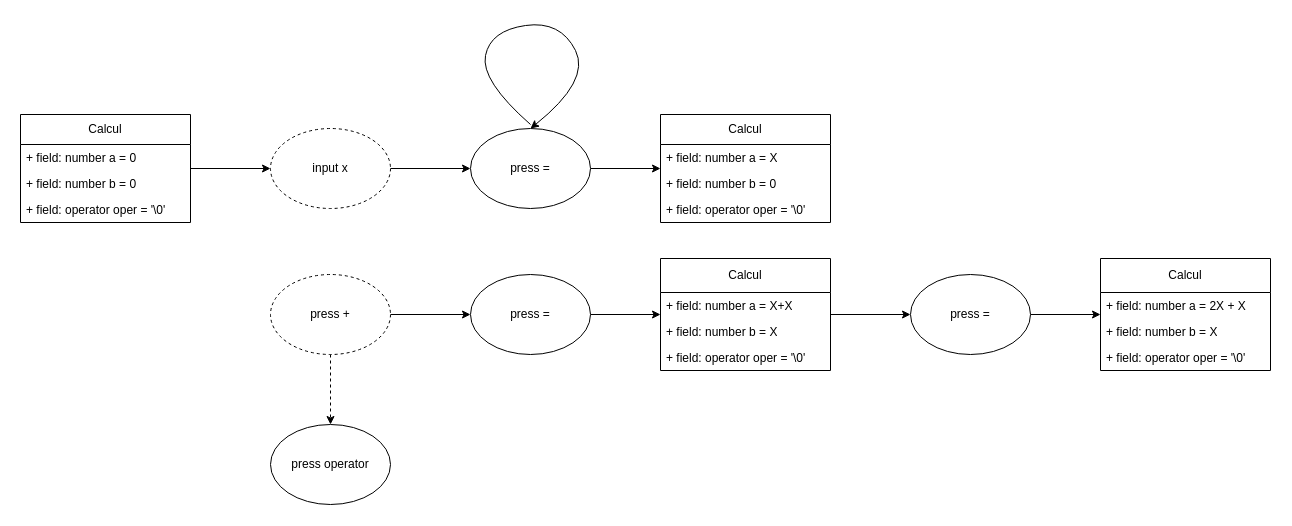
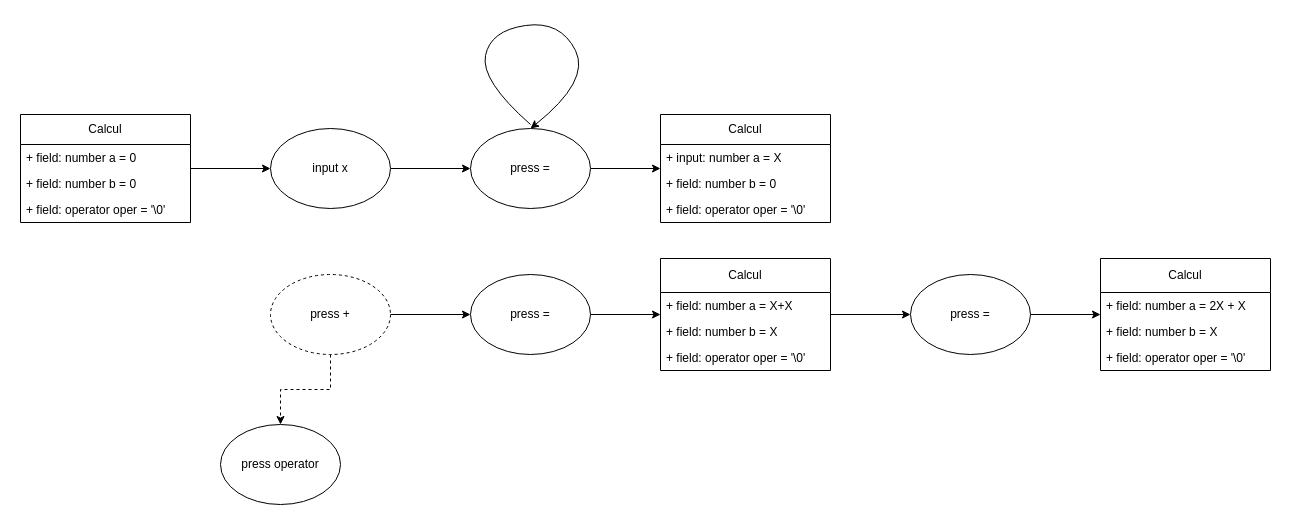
node "+ field: number a = X": label "+ field: number a = X" -> "+ input: number a = X"
node "input x": style dashed -> solid
node "press operator": moved (331, 465) -> (281, 465)
